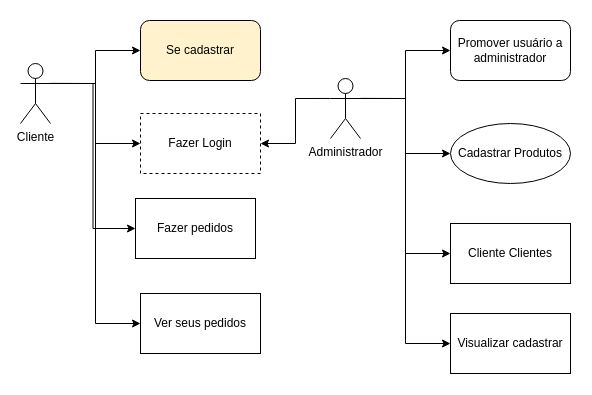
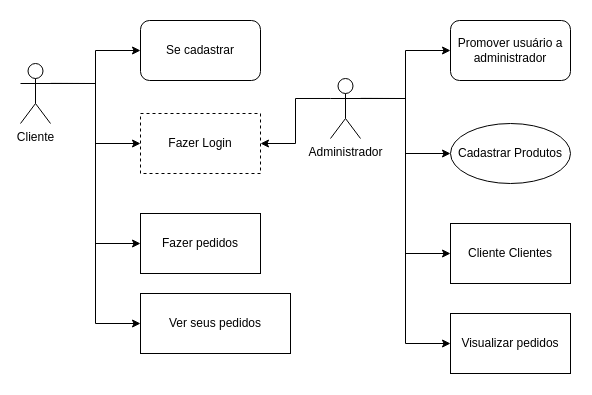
node "Se cadastrar": fillcolor #fff2cc -> #ffffff
node "Fazer pedidos": moved (196, 229) -> (201, 244)
node "Ver seus pedidos": size 120x60 -> 150x60
node "Visualizar cadastrar": label "Visualizar cadastrar" -> "Visualizar pedidos"
